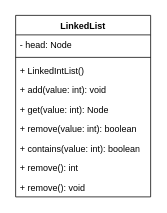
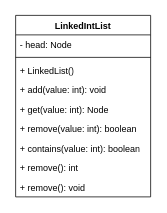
node "LinkedList": label "LinkedList" -> "LinkedIntList"
node "+ LinkedIntList()": label "+ LinkedIntList()" -> "+ LinkedList()"
